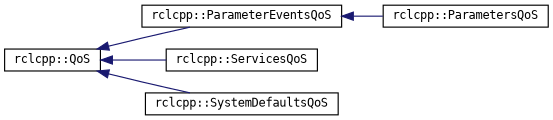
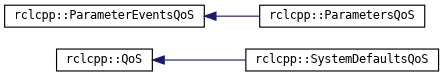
edge "rclcpp::ParameterEventsQoS" -> "rclcpp::QoS": removed
node "rclcpp::ServicesQoS": removed
